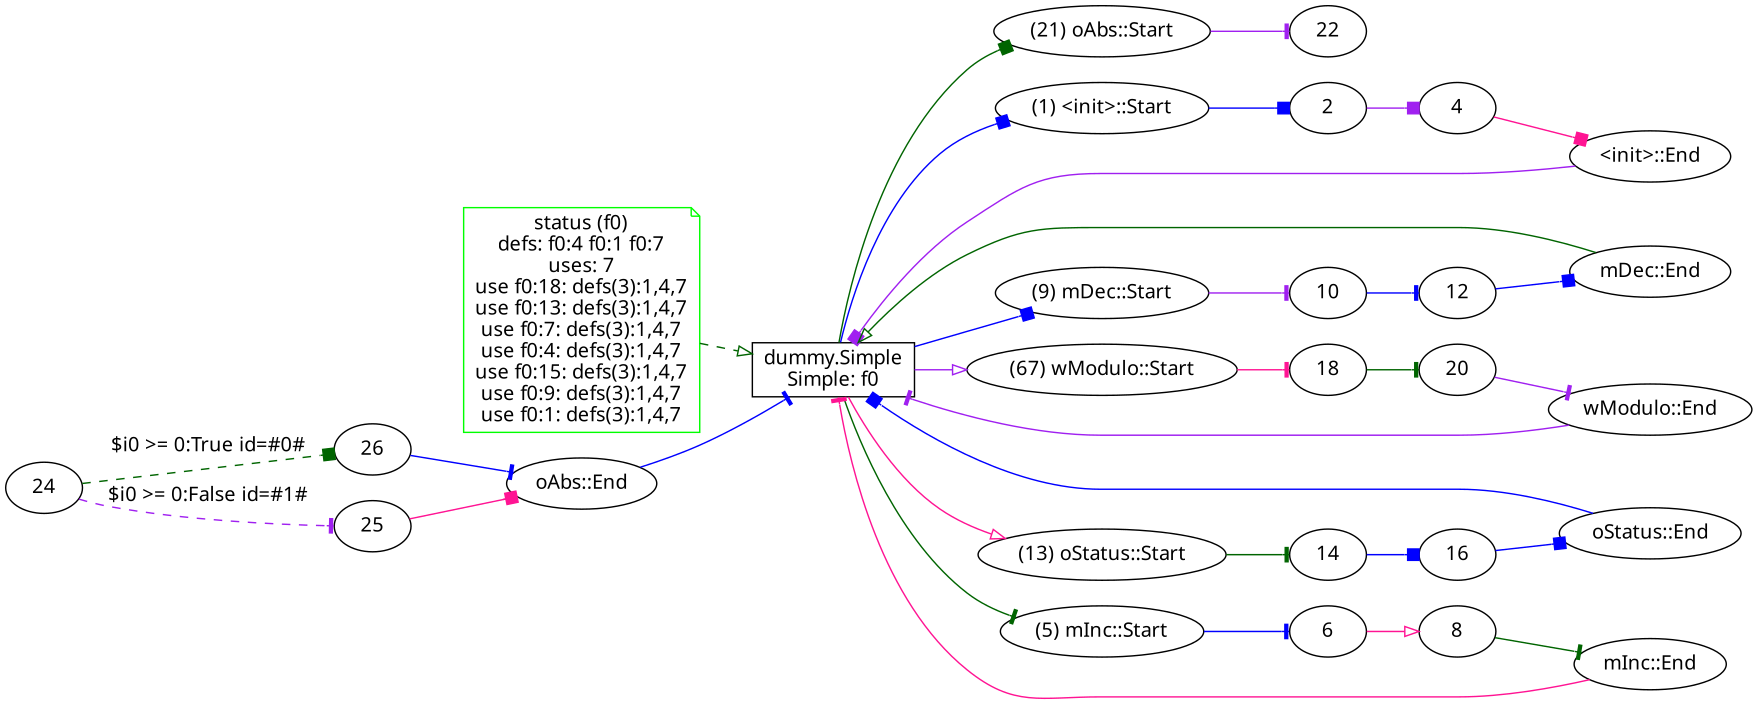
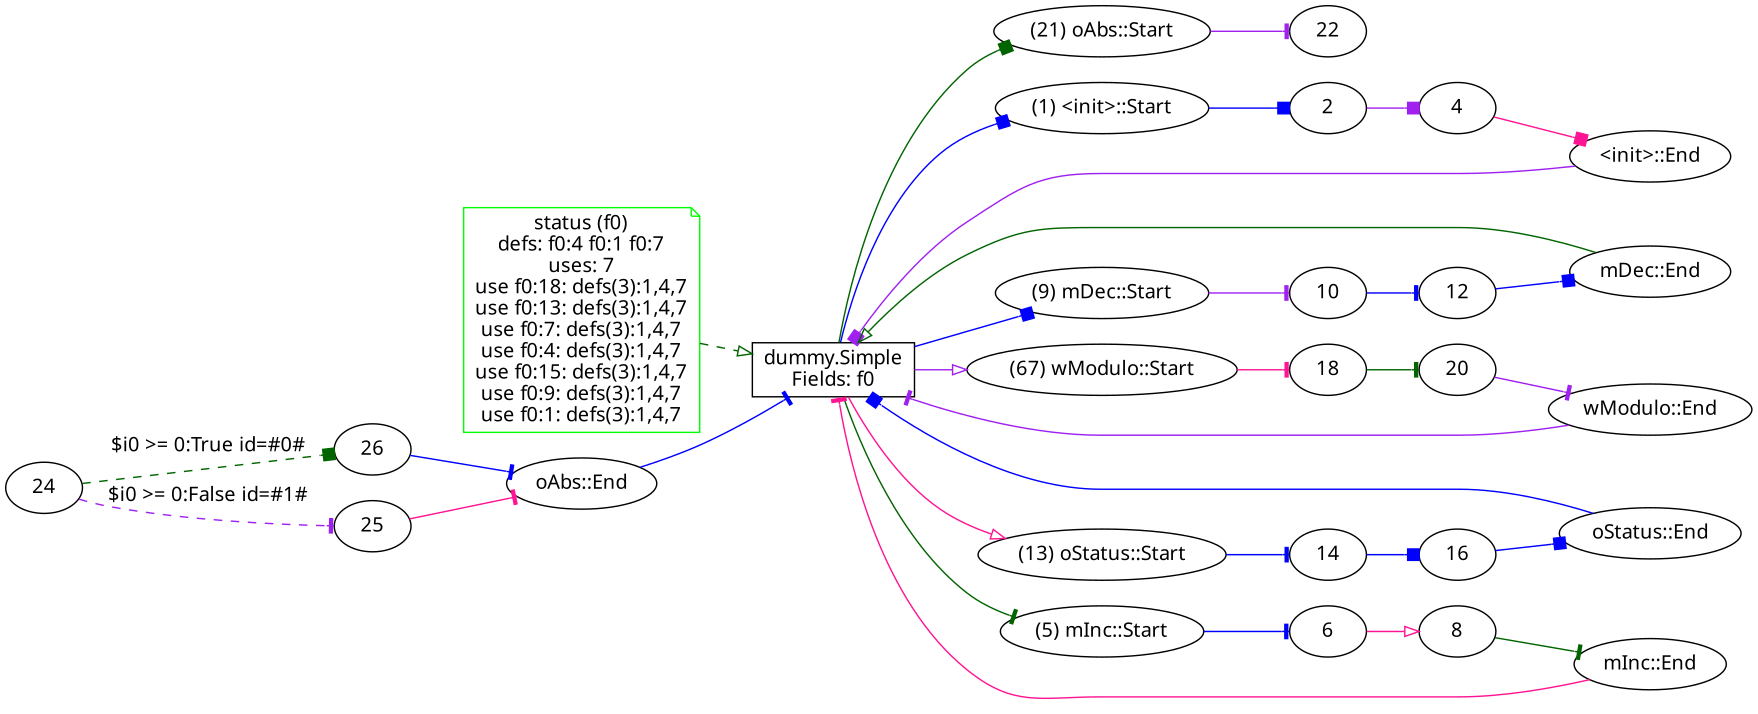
node "dummy.Simple Simple: f0": label "dummy.Simple Simple: f0" -> "dummy.Simple Fields: f0"
edge "25" -> "oAbs::End": arrowhead box -> tee
edge "(13) oStatus::Start" -> "14": color darkgreen -> blue
